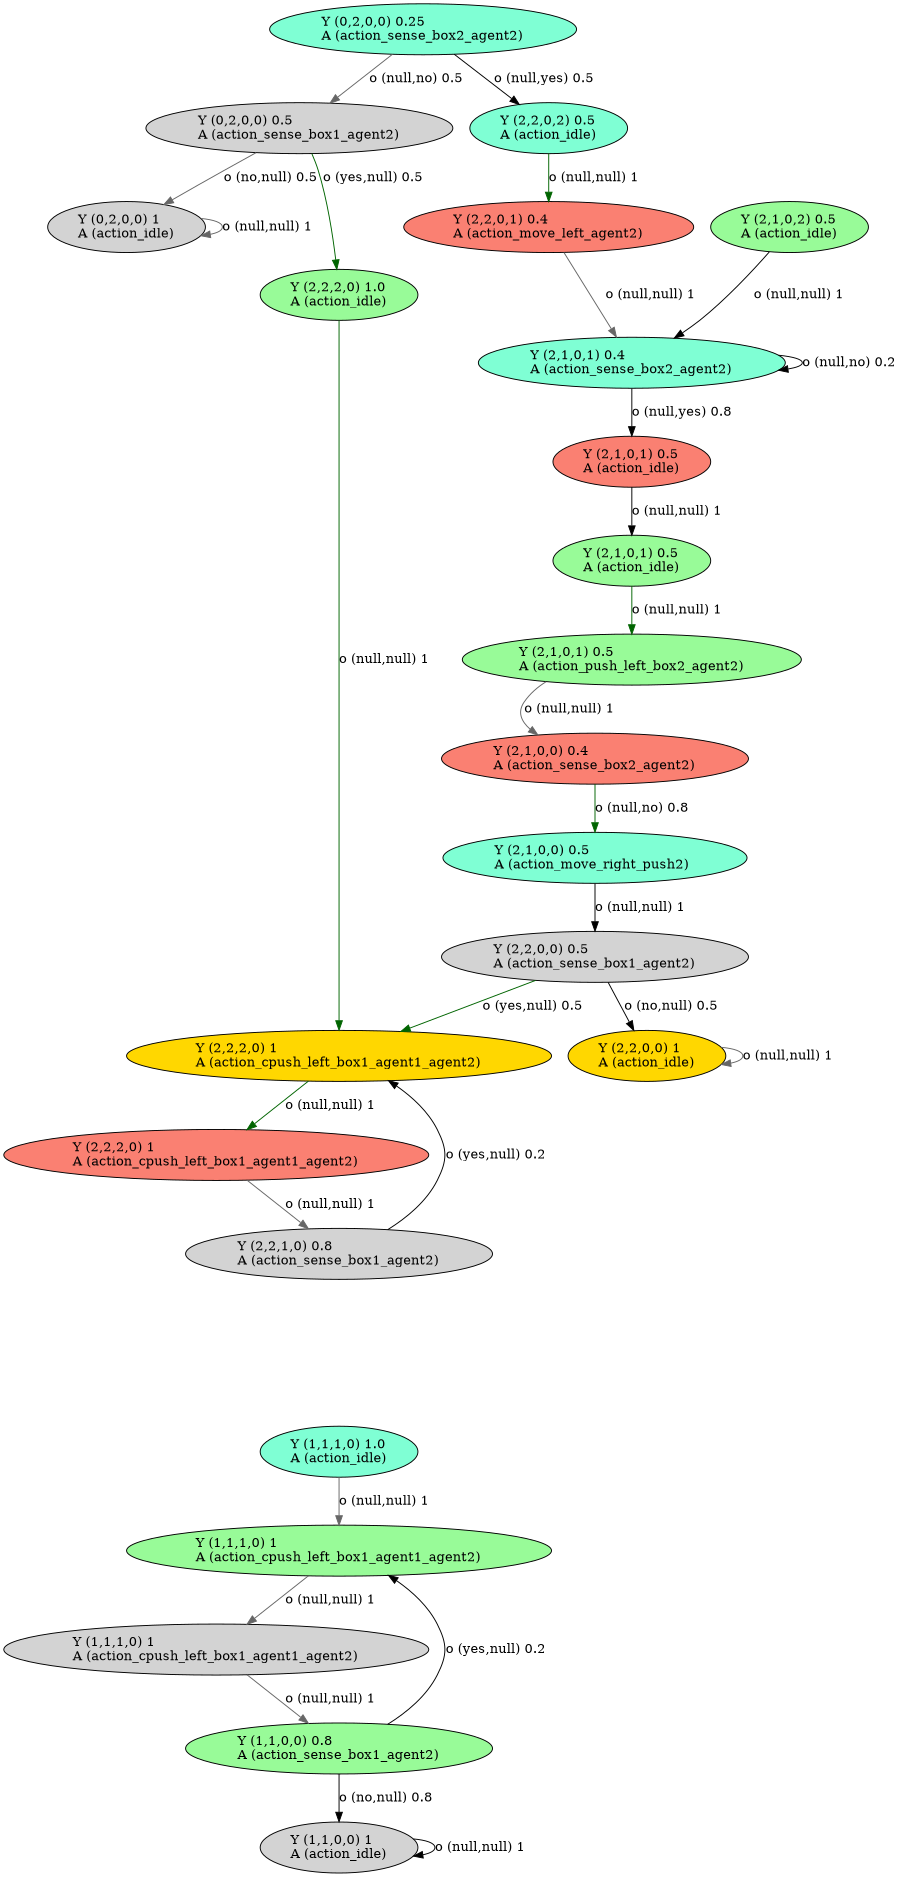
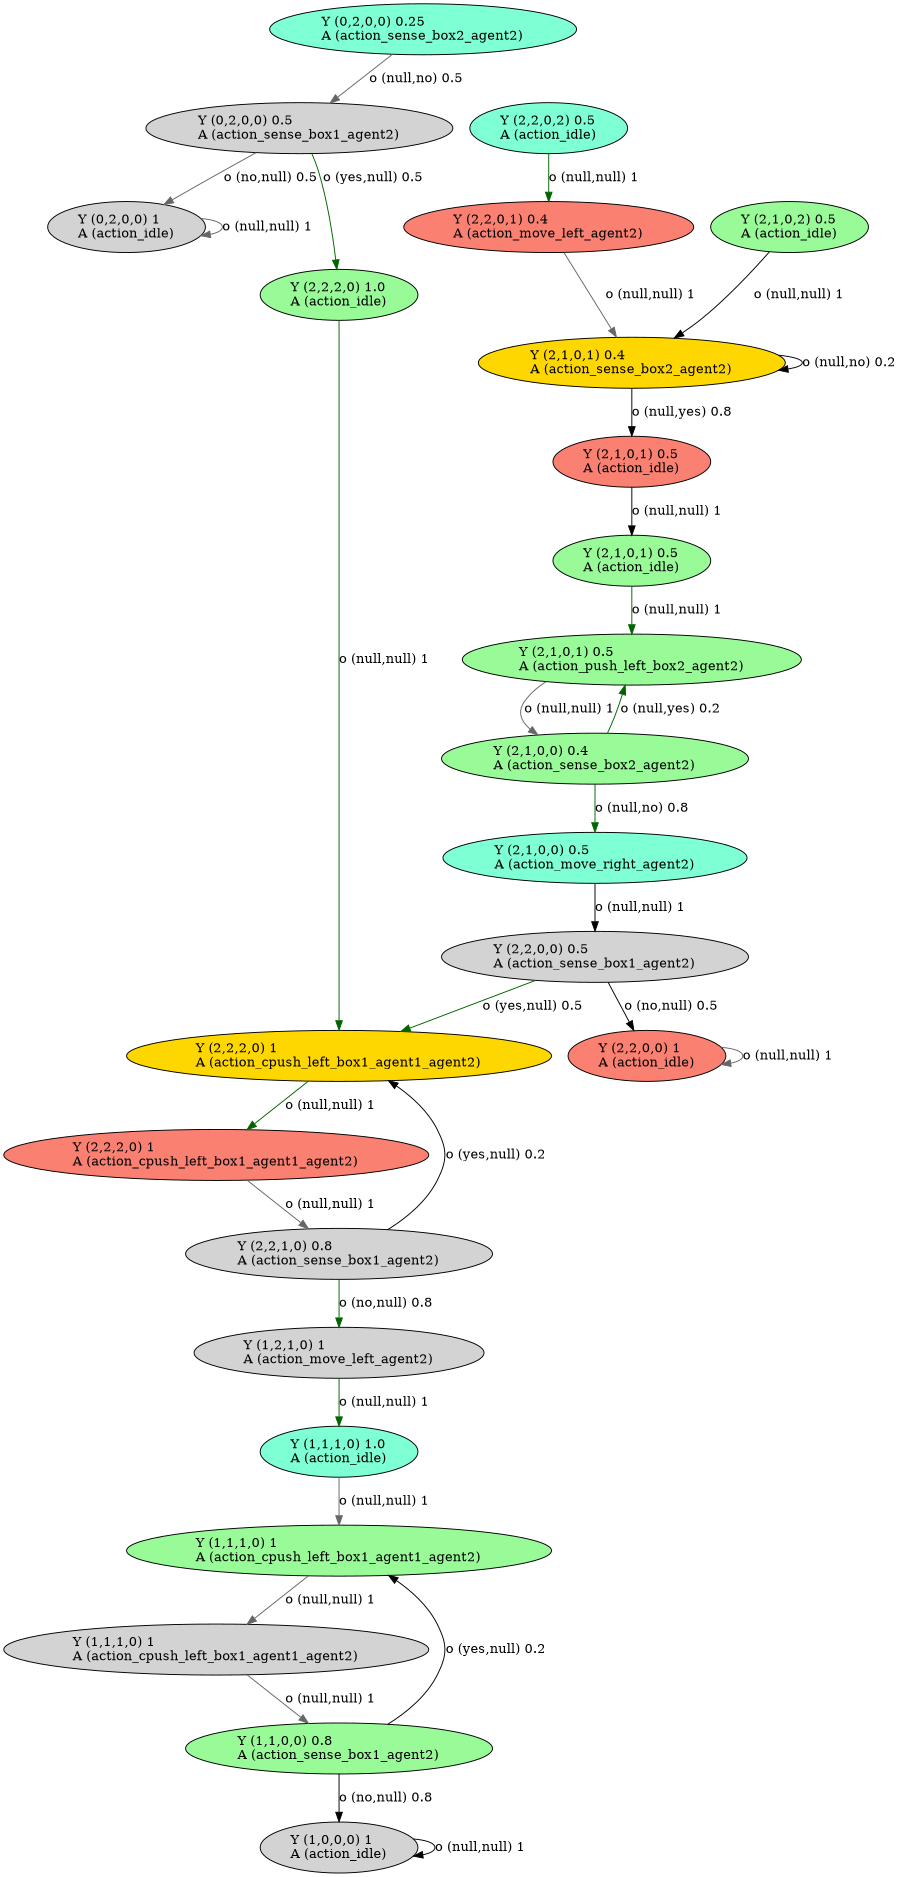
edge "Y (0,2,0,0) 0.25 A (action_sense_box2_agent2)" -> "Y (2,2,0,2) 0.5 A (action_idle)": removed, label "o (null,yes) 0.5"
node "Y (2,1,0,1) 0.4 A (action_sense_box2_agent2)": fillcolor aquamarine -> gold
edge "Y (2,1,0,0) 0.4 A (action_sense_box2_agent2)" -> "Y (2,1,0,1) 0.5 A (action_push_left_box2_agent2)": added, label "o (null,yes) 0.2"
node "Y (2,1,0,0) 0.4 A (action_sense_box2_agent2)": fillcolor salmon -> palegreen
node "Y (2,1,0,0) 0.5 A (action_move_right_push2)": label "Y (2,1,0,0) 0.5 A (action_move_right_push2)" -> "Y (2,1,0,0) 0.5 A (action_move_right_agent2)"
node "Y (2,2,0,0) 1 A (action_idle)": fillcolor gold -> salmon
node "Y (1,2,1,0) 1 A (action_move_left_agent2)": added
node "Y (1,1,0,0) 1 A (action_idle)": label "Y (1,1,0,0) 1 A (action_idle)" -> "Y (1,0,0,0) 1 A (action_idle)"
